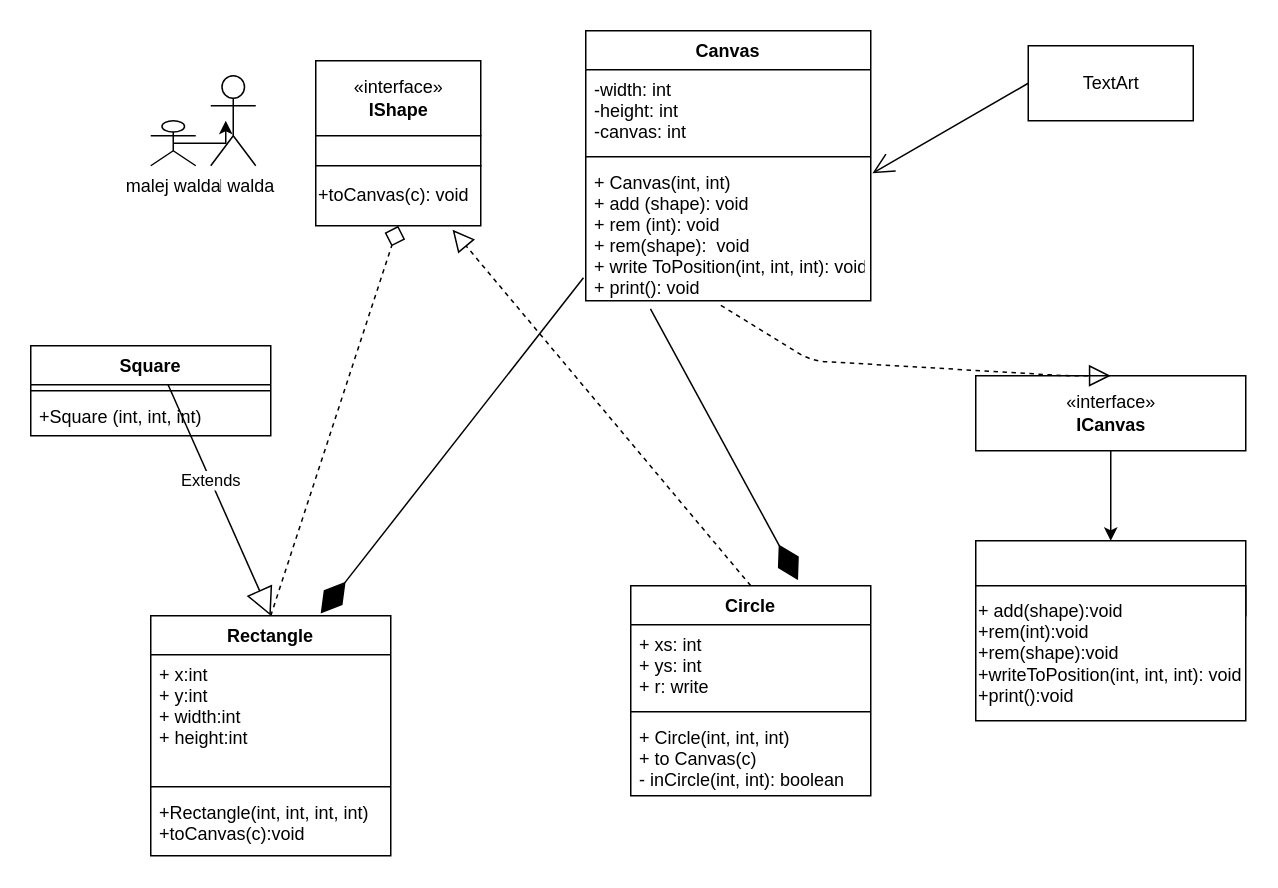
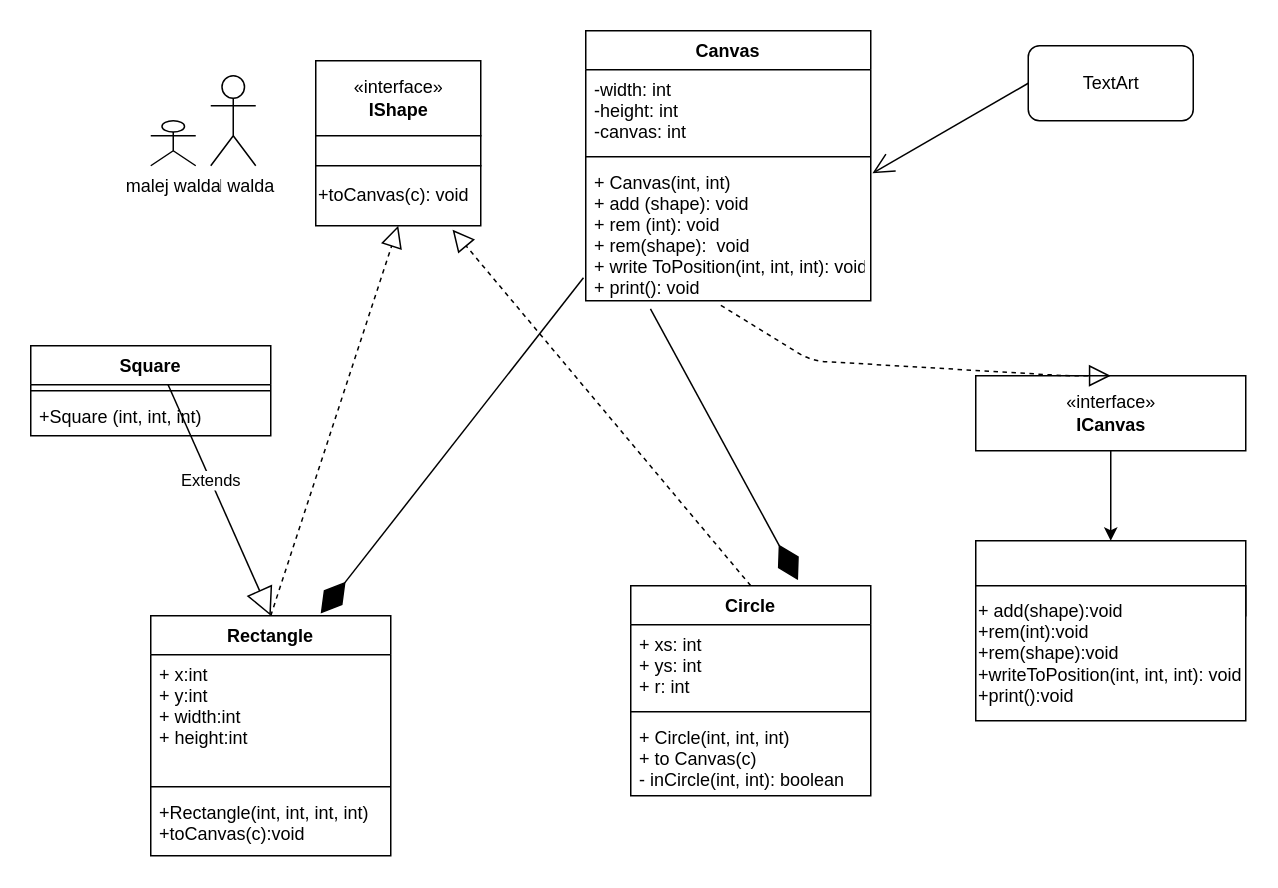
node "TextArt": shape rectangle -> rounded rectangle
edge "malej walda" -> "add walda": removed
edge "Rectangle" -> "+toCanvas(c): void": arrowhead diamond -> block
node "+ xs: int + ys: int + r: write": label "+ xs: int + ys: int + r: write" -> "+ xs: int + ys: int + r: int"
